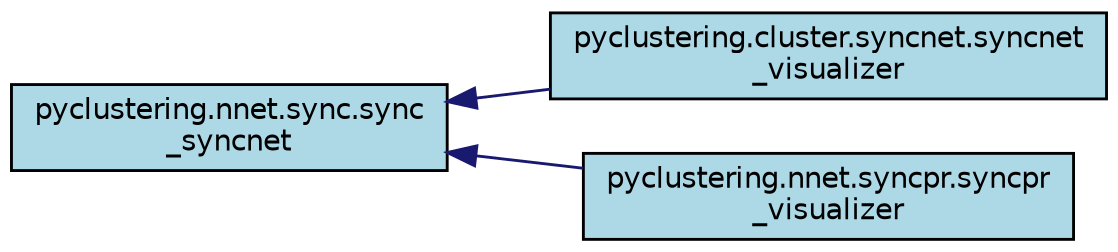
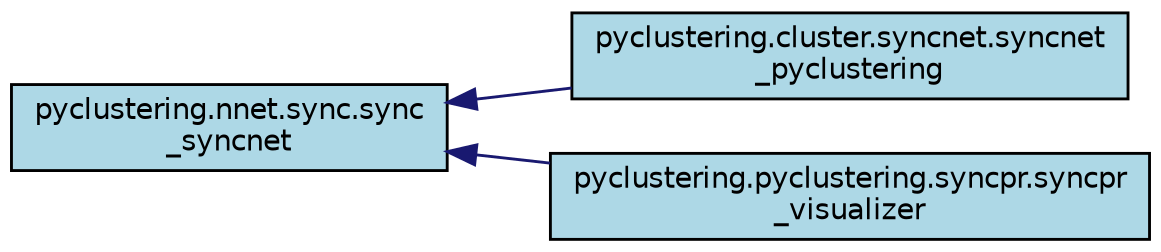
node "pyclustering.cluster.syncnet.syncnet _visualizer": label "pyclustering.cluster.syncnet.syncnet _visualizer" -> "pyclustering.cluster.syncnet.syncnet _pyclustering"
node "pyclustering.nnet.syncpr.syncpr _visualizer": label "pyclustering.nnet.syncpr.syncpr _visualizer" -> "pyclustering.pyclustering.syncpr.syncpr _visualizer"
